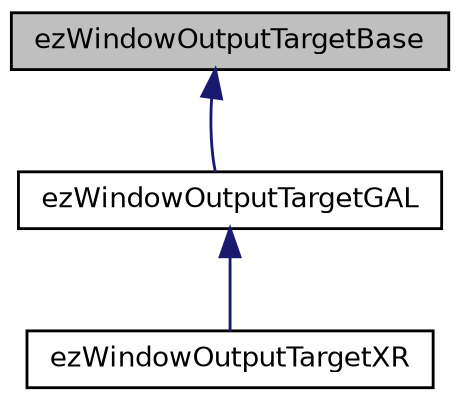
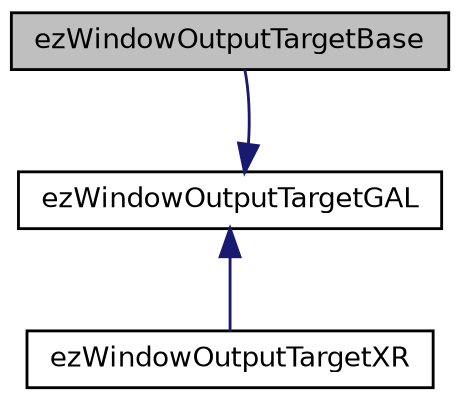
edge "ezWindowOutputTargetGAL" -> "ezWindowOutputTargetBase": reversed
